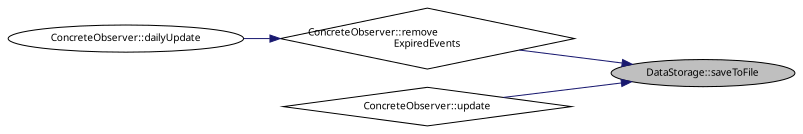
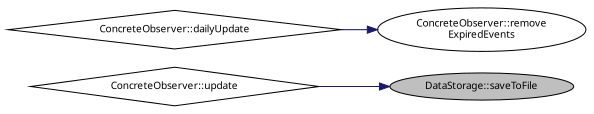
node "ConcreteObserver::dailyUpdate": shape ellipse -> diamond
node "ConcreteObserver::remove ExpiredEvents": shape diamond -> ellipse
edge "ConcreteObserver::remove ExpiredEvents" -> "DataStorage::saveToFile": removed
